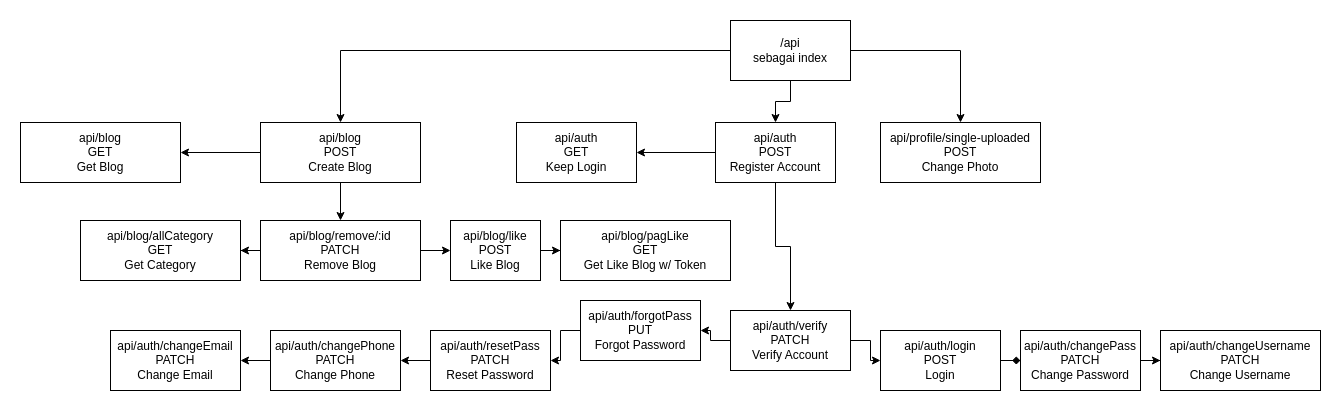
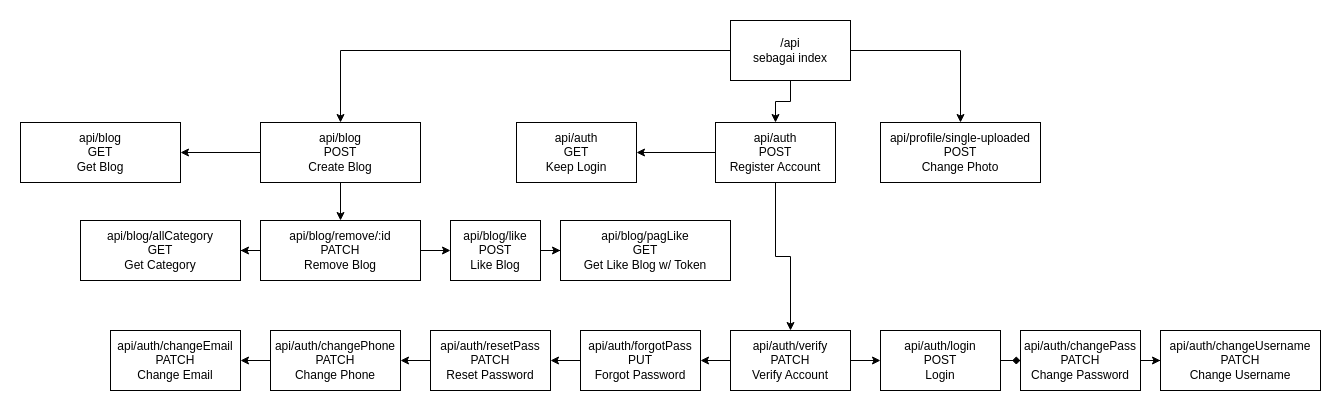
node "api/auth/forgotPass PUT Forgot Password": moved (641, 331) -> (641, 361)
node "api/auth/verify PATCH Verify Account": moved (791, 341) -> (791, 361)
